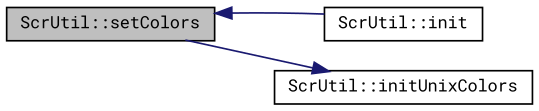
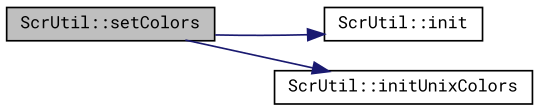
edge "ScrUtil::init" -> "ScrUtil::setColors": reversed
